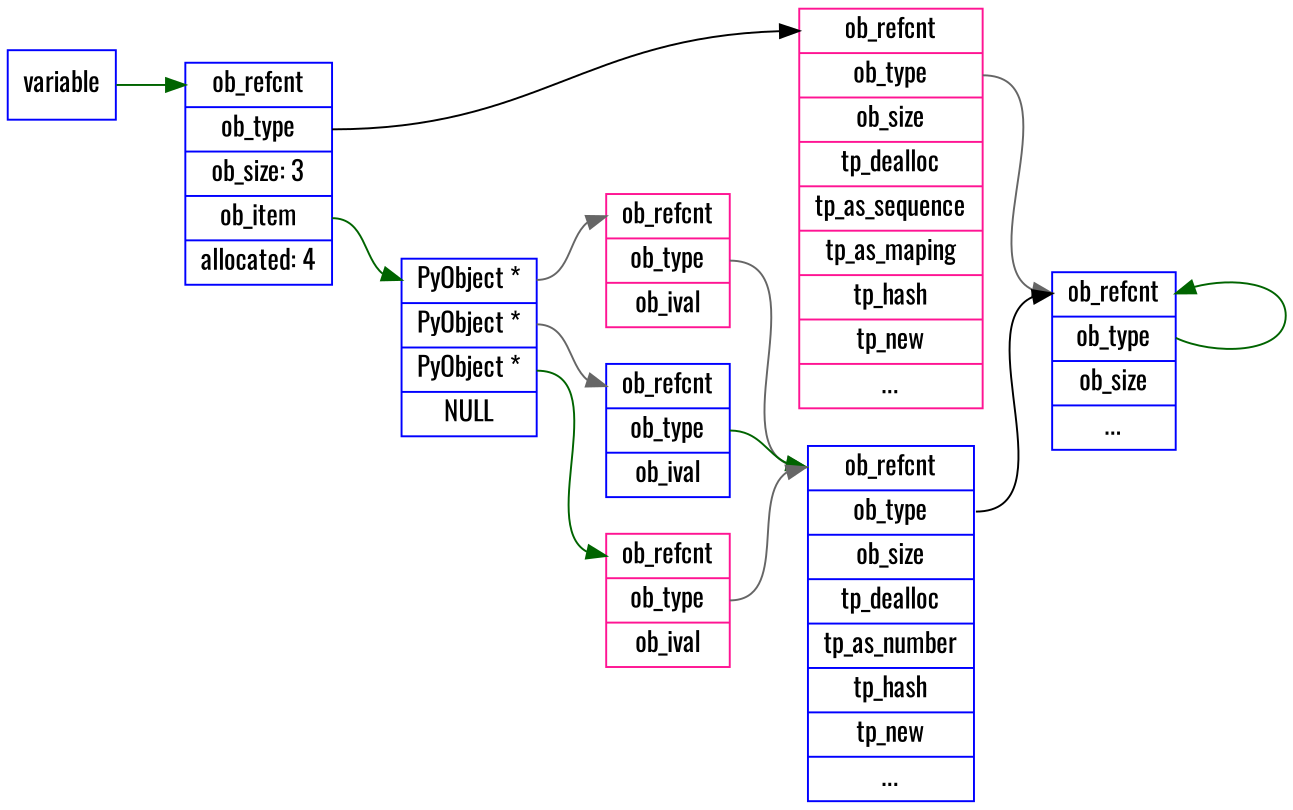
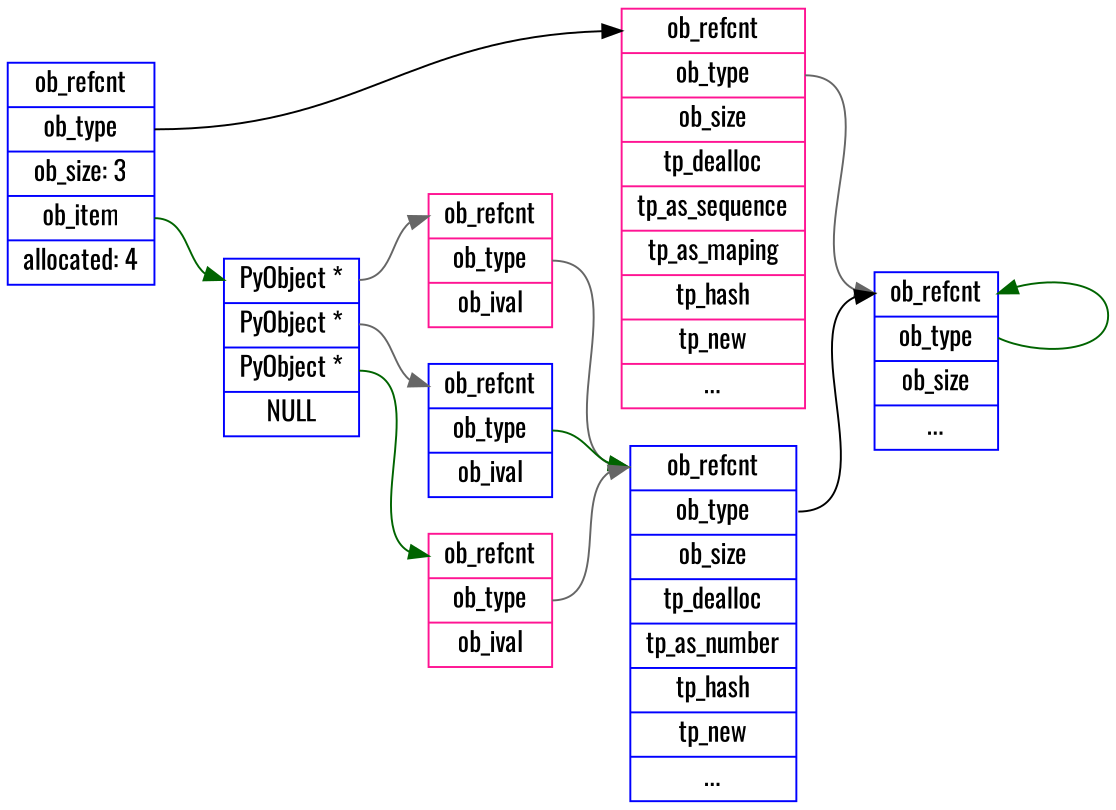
node "variable": removed
